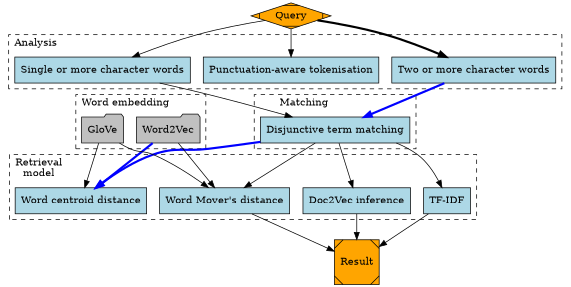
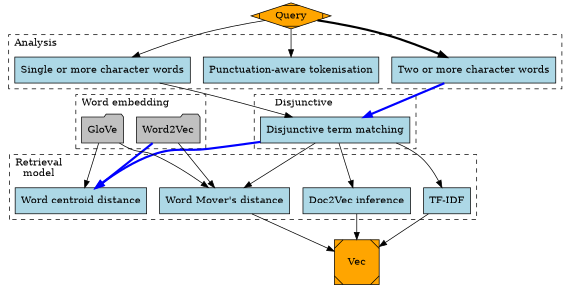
cluster "      Matching": label "      Matching" -> "      Disjunctive"
node "Result": label "Result" -> "Vec"
